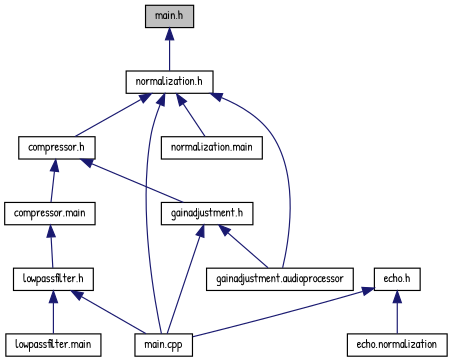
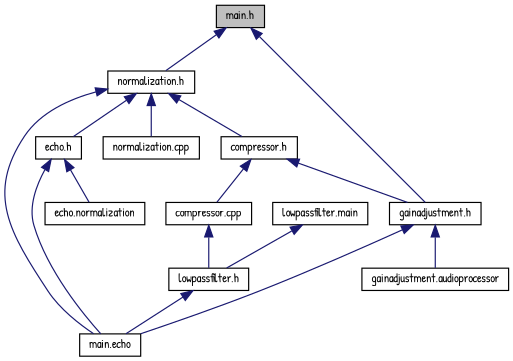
edge "gainadjustment.h" -> "main.h": added
node "normalization.main": label "normalization.main" -> "normalization.cpp"
edge "gainadjustment.audioprocessor" -> "normalization.h": now "echo.h" -> "normalization.h"
node "compressor.main": label "compressor.main" -> "compressor.cpp"
edge "lowpassfilter.main" -> "lowpassfilter.h": reversed
node "main.cpp": label "main.cpp" -> "main.echo"
